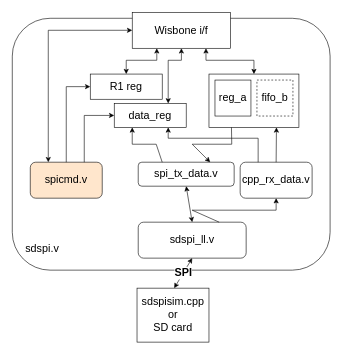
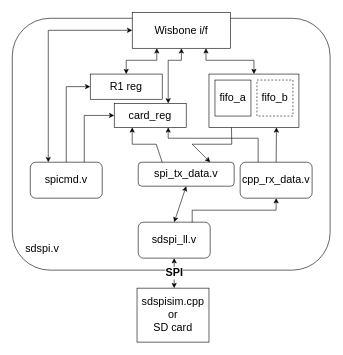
node "reg_a": label "reg_a" -> "fifo_a"
node "data_reg": label "data_reg" -> "card_reg"
node "spicmd.v": fillcolor #ffe6cc -> #ffffff
node "sdspi_ll.v": size 108x36 -> 72x36
